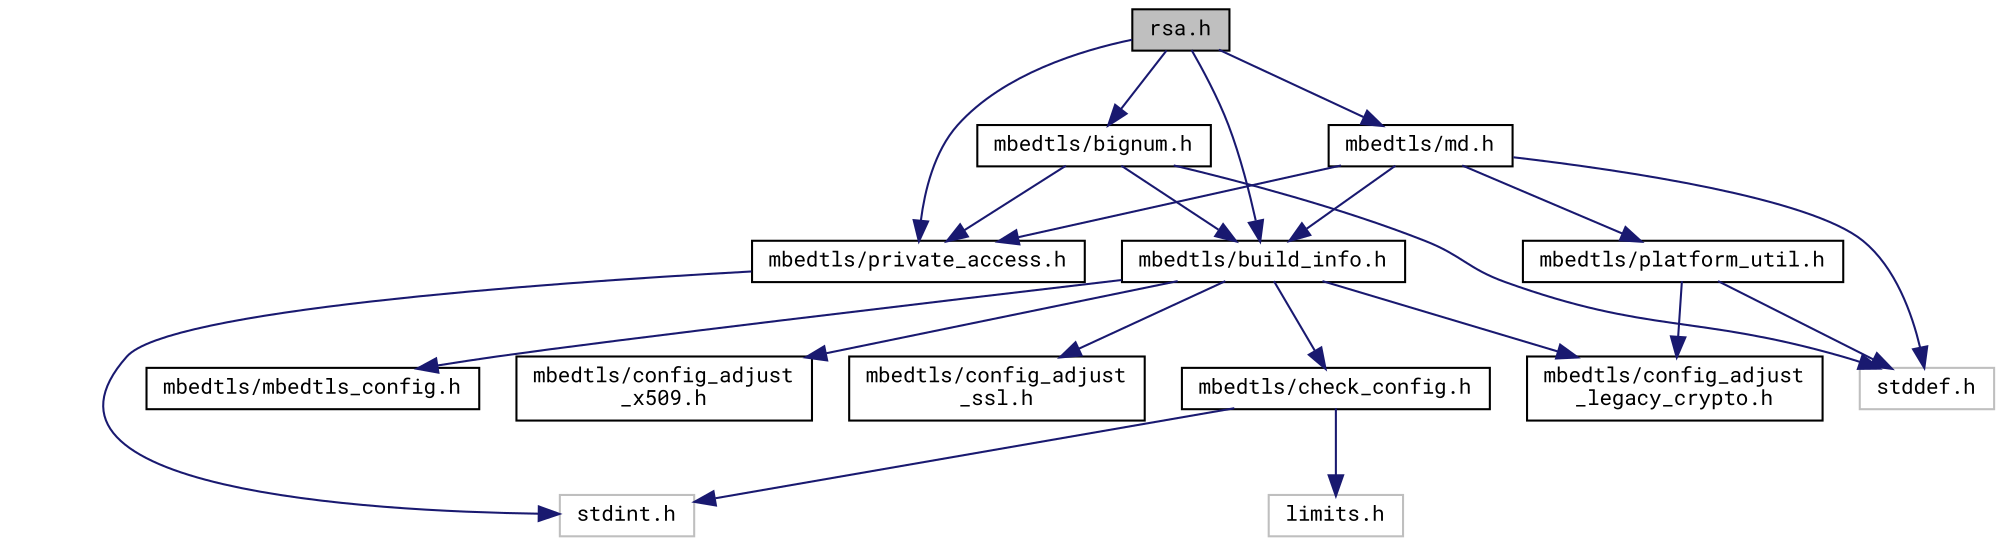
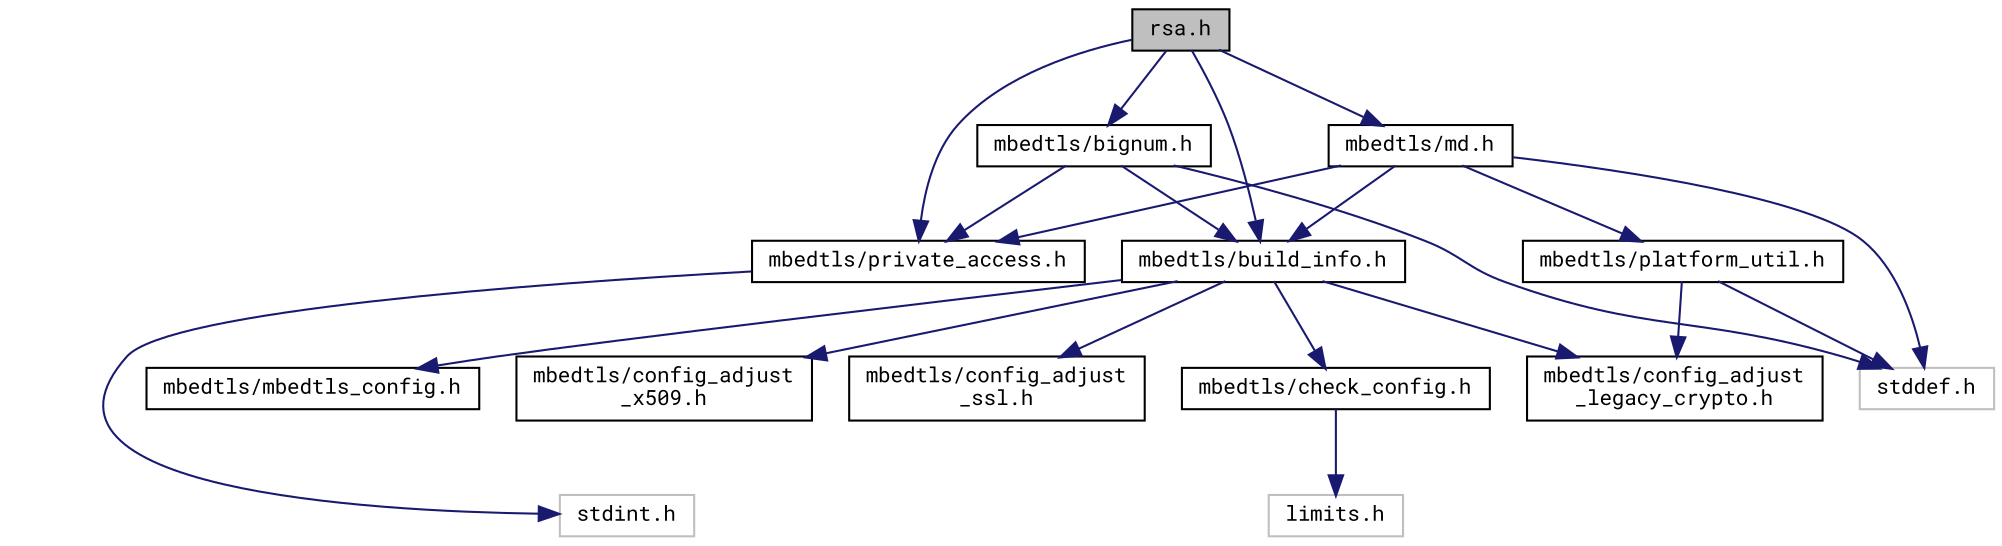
edge "mbedtls/check_config.h" -> "stdint.h": removed
